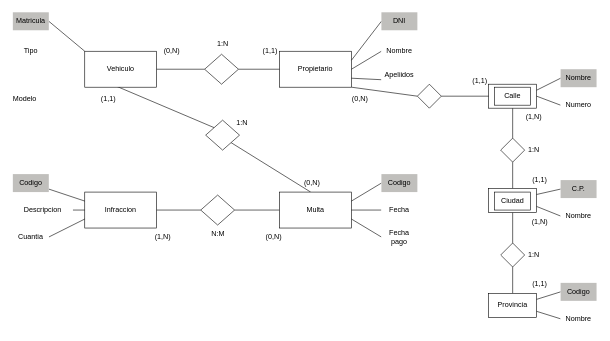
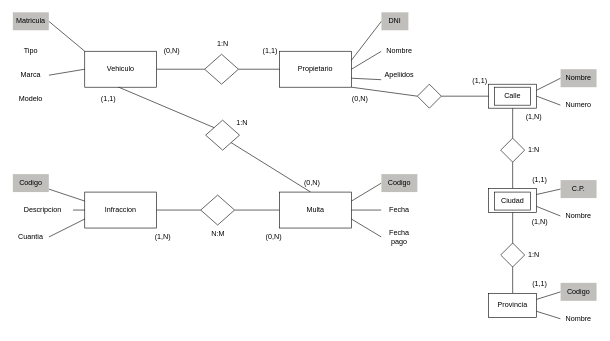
node "DNI": size 36x18 -> 27x18
edge "Vehiculo" -- "Marca": added
node "Marca": added
node "Modelo": moved (24, 99) -> (30, 99)
